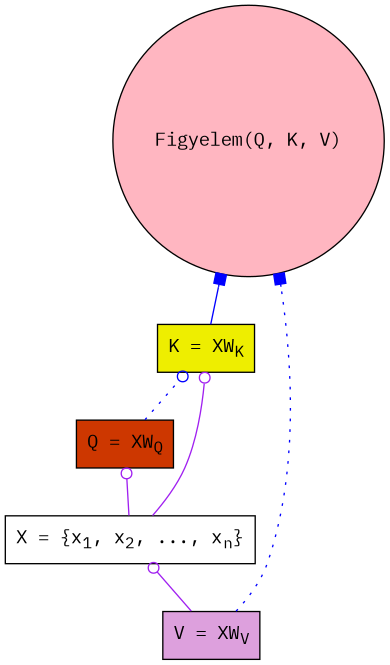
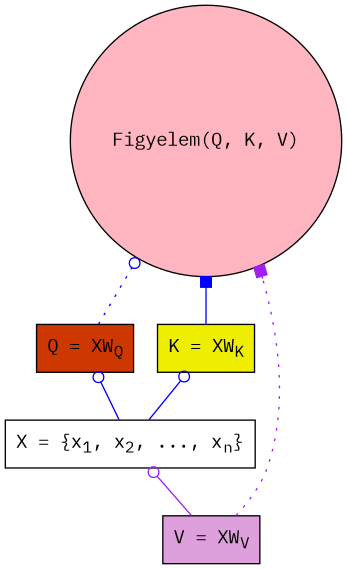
edge "Q = XW" -> "K = XW": now "Q = XW" -> "Figyelem(Q, K, V)"
edge "X = {x" -> "K = XW": color purple -> blue
edge "V = XW" -> "Figyelem(Q, K, V)": color blue -> purple
edge "X = {x" -> "Q = XW": color purple -> blue
